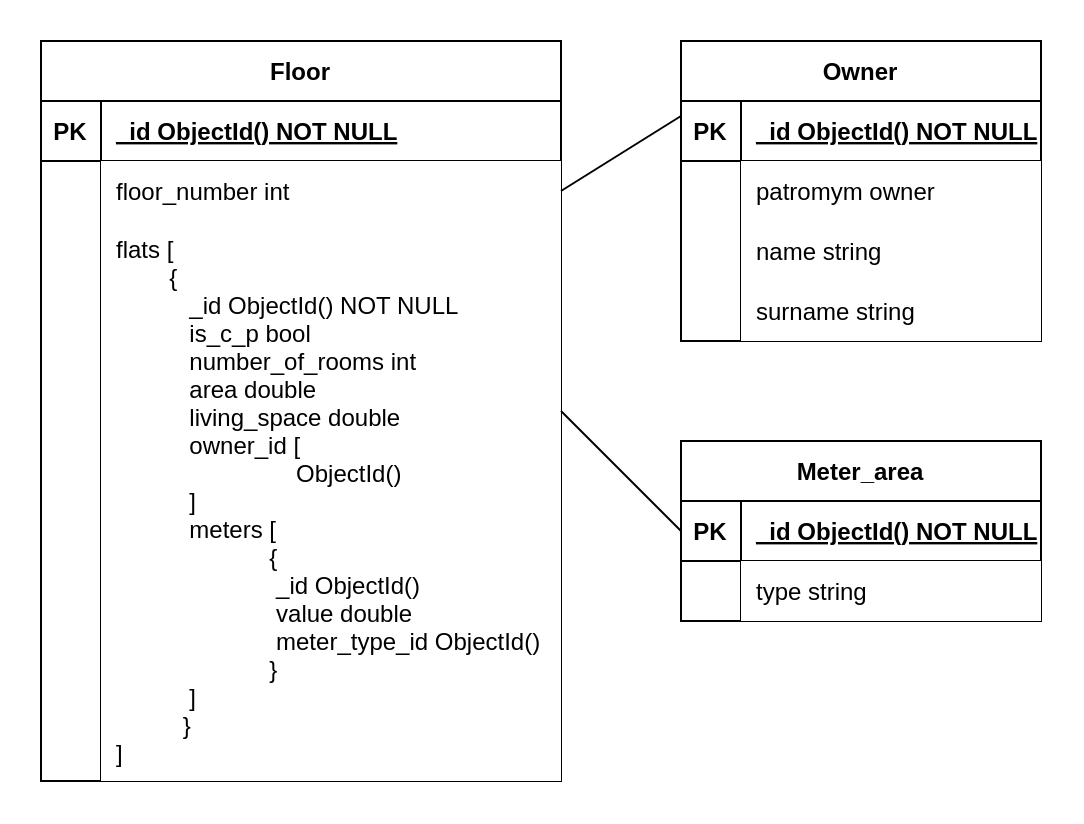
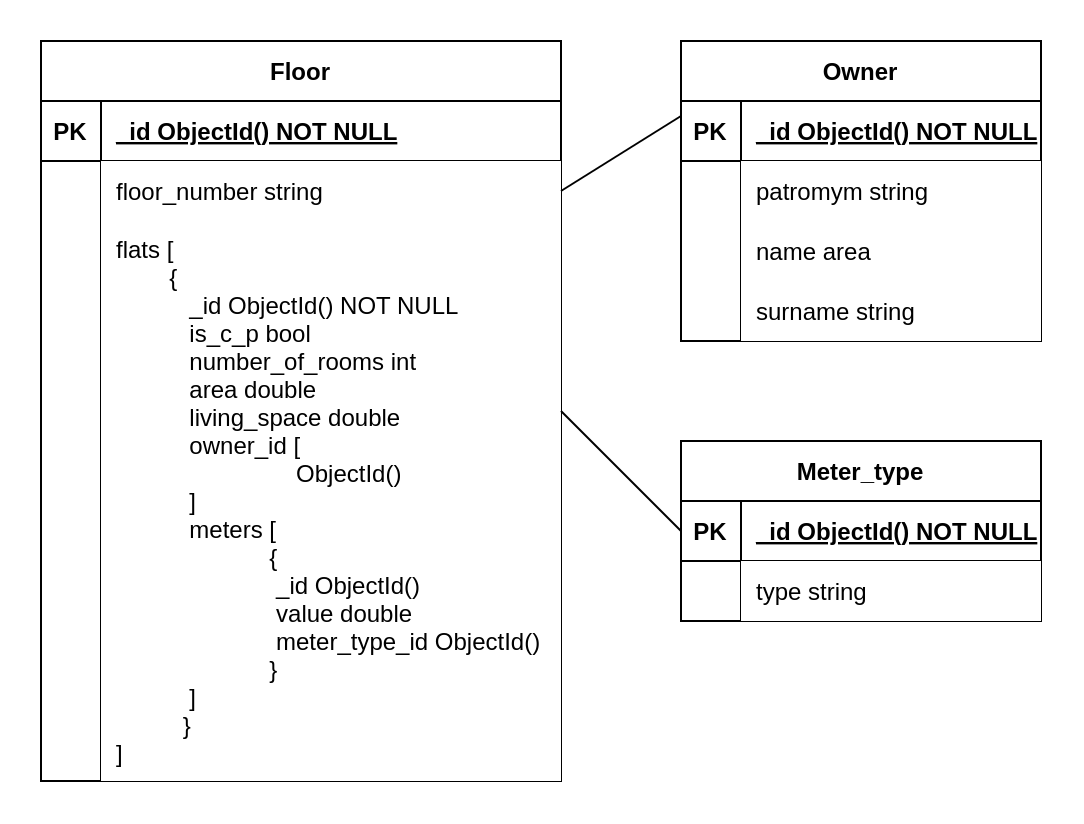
node "floor_number int": label "floor_number int" -> "floor_number string"
node "patromym owner": label "patromym owner" -> "patromym string"
node "name string": label "name string" -> "name area"
node "Meter_area": label "Meter_area" -> "Meter_type"
